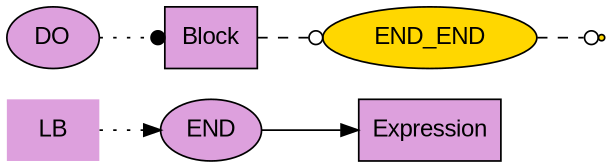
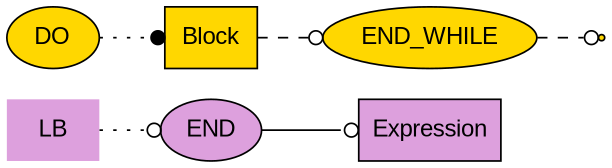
node "DO": fillcolor plum -> gold
node "Block": fillcolor plum -> gold
node "END_END": label "END_END" -> "END_WHILE"
edge "LB" -> "END": arrowhead normal -> odot
edge "END" -> "Expression": arrowhead normal -> odot
